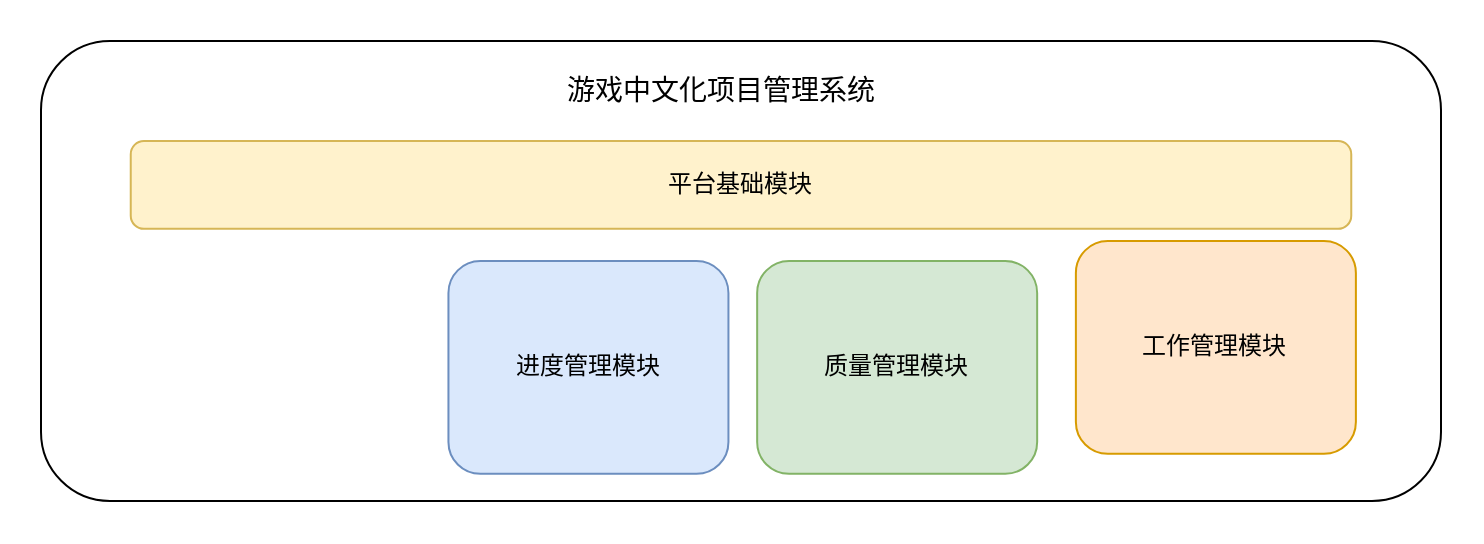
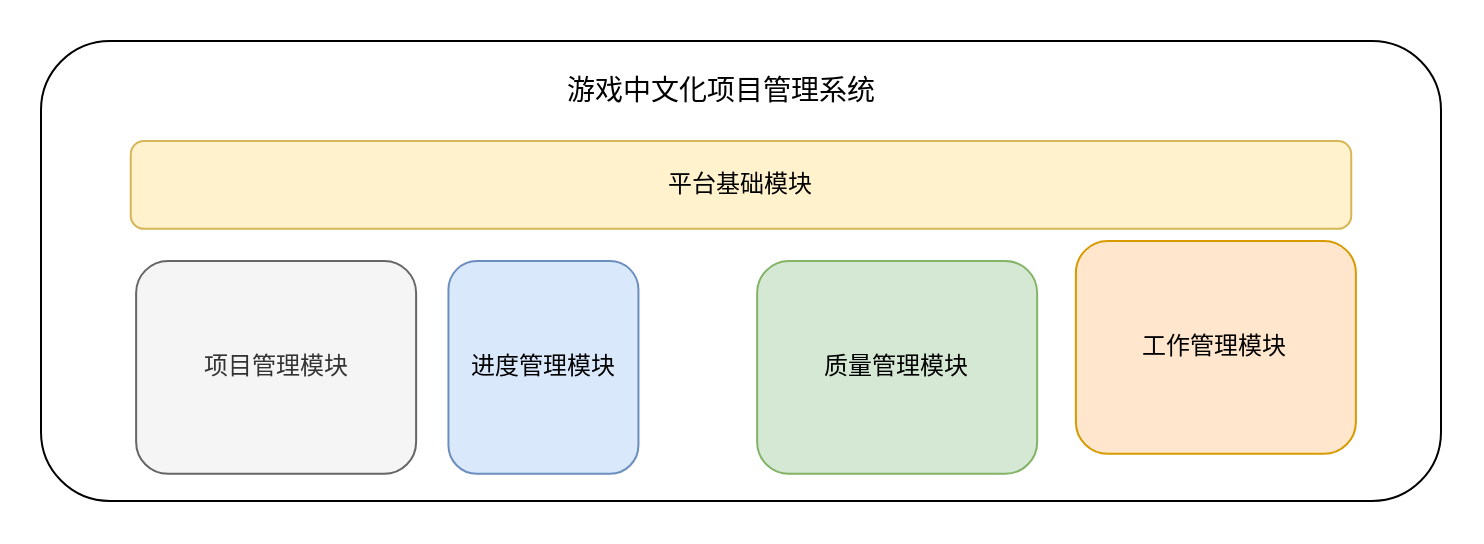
node "项目管理模块": added
node "进度管理模块": size 280x213 -> 190x213
